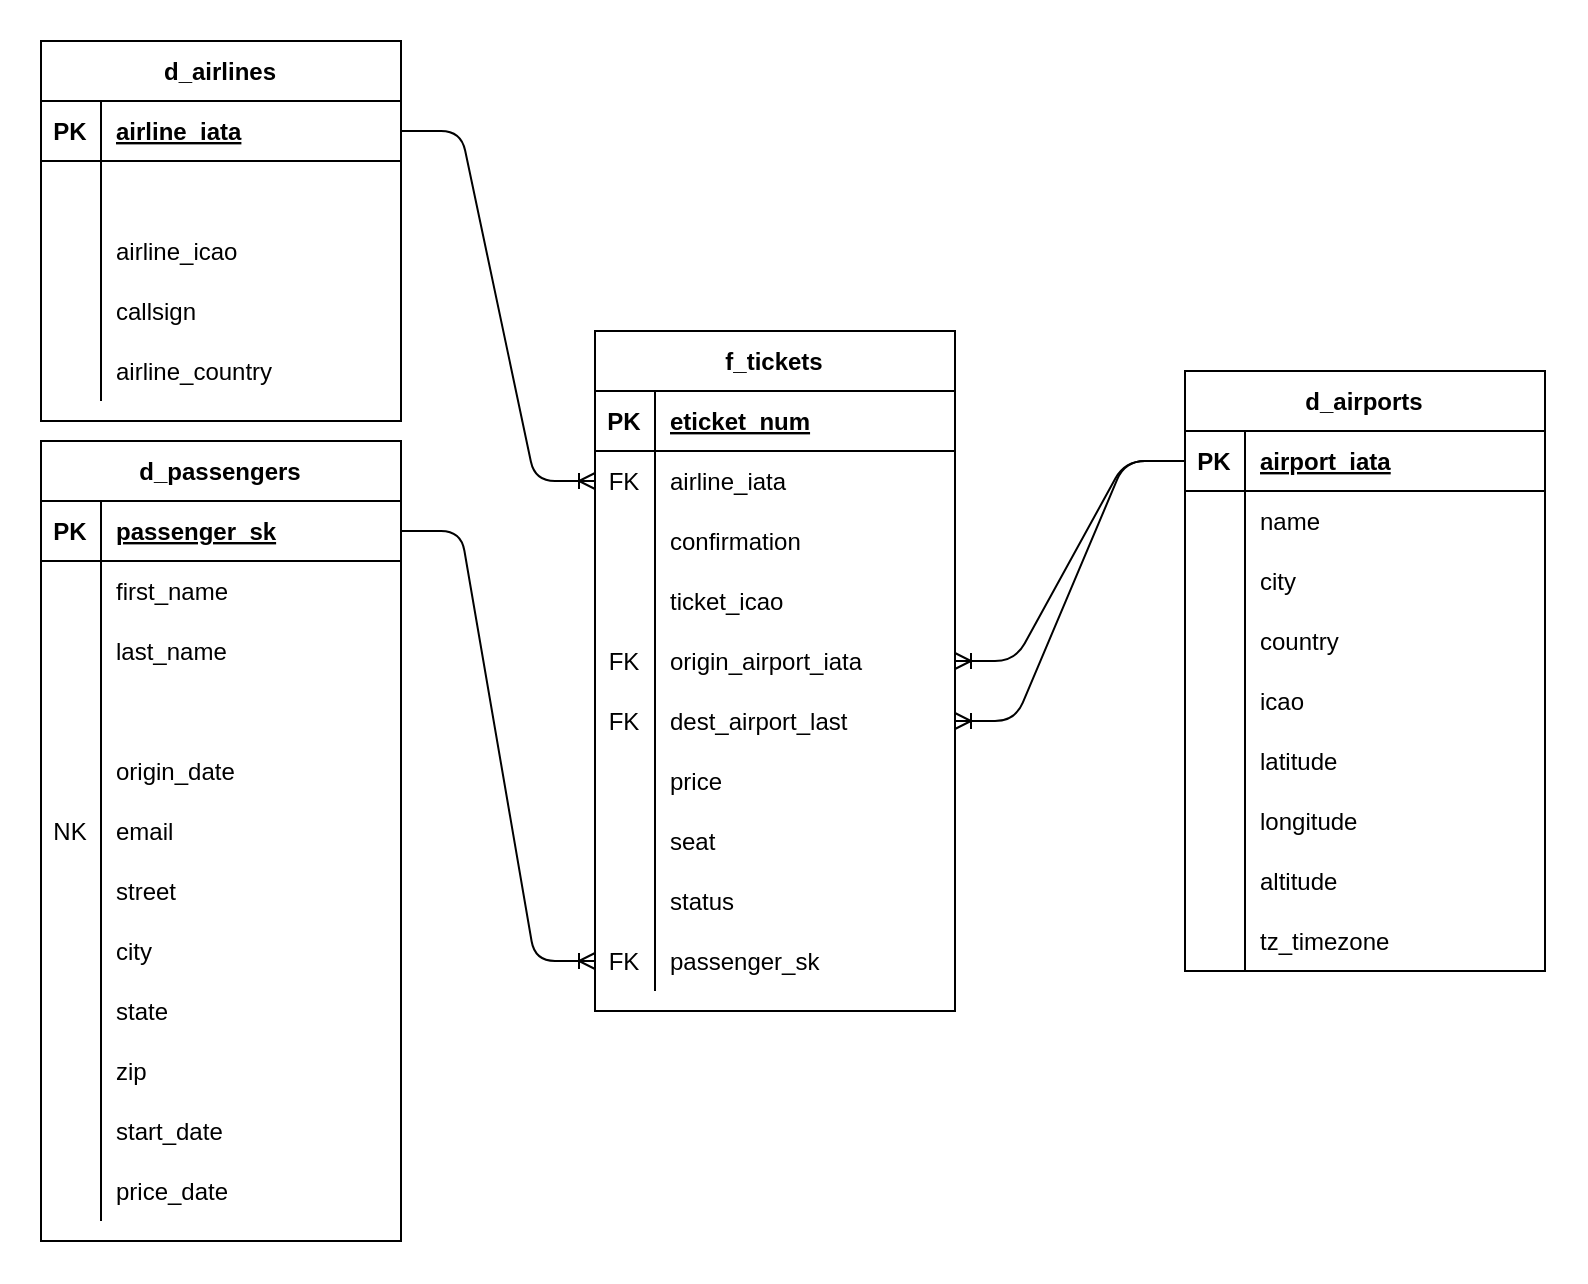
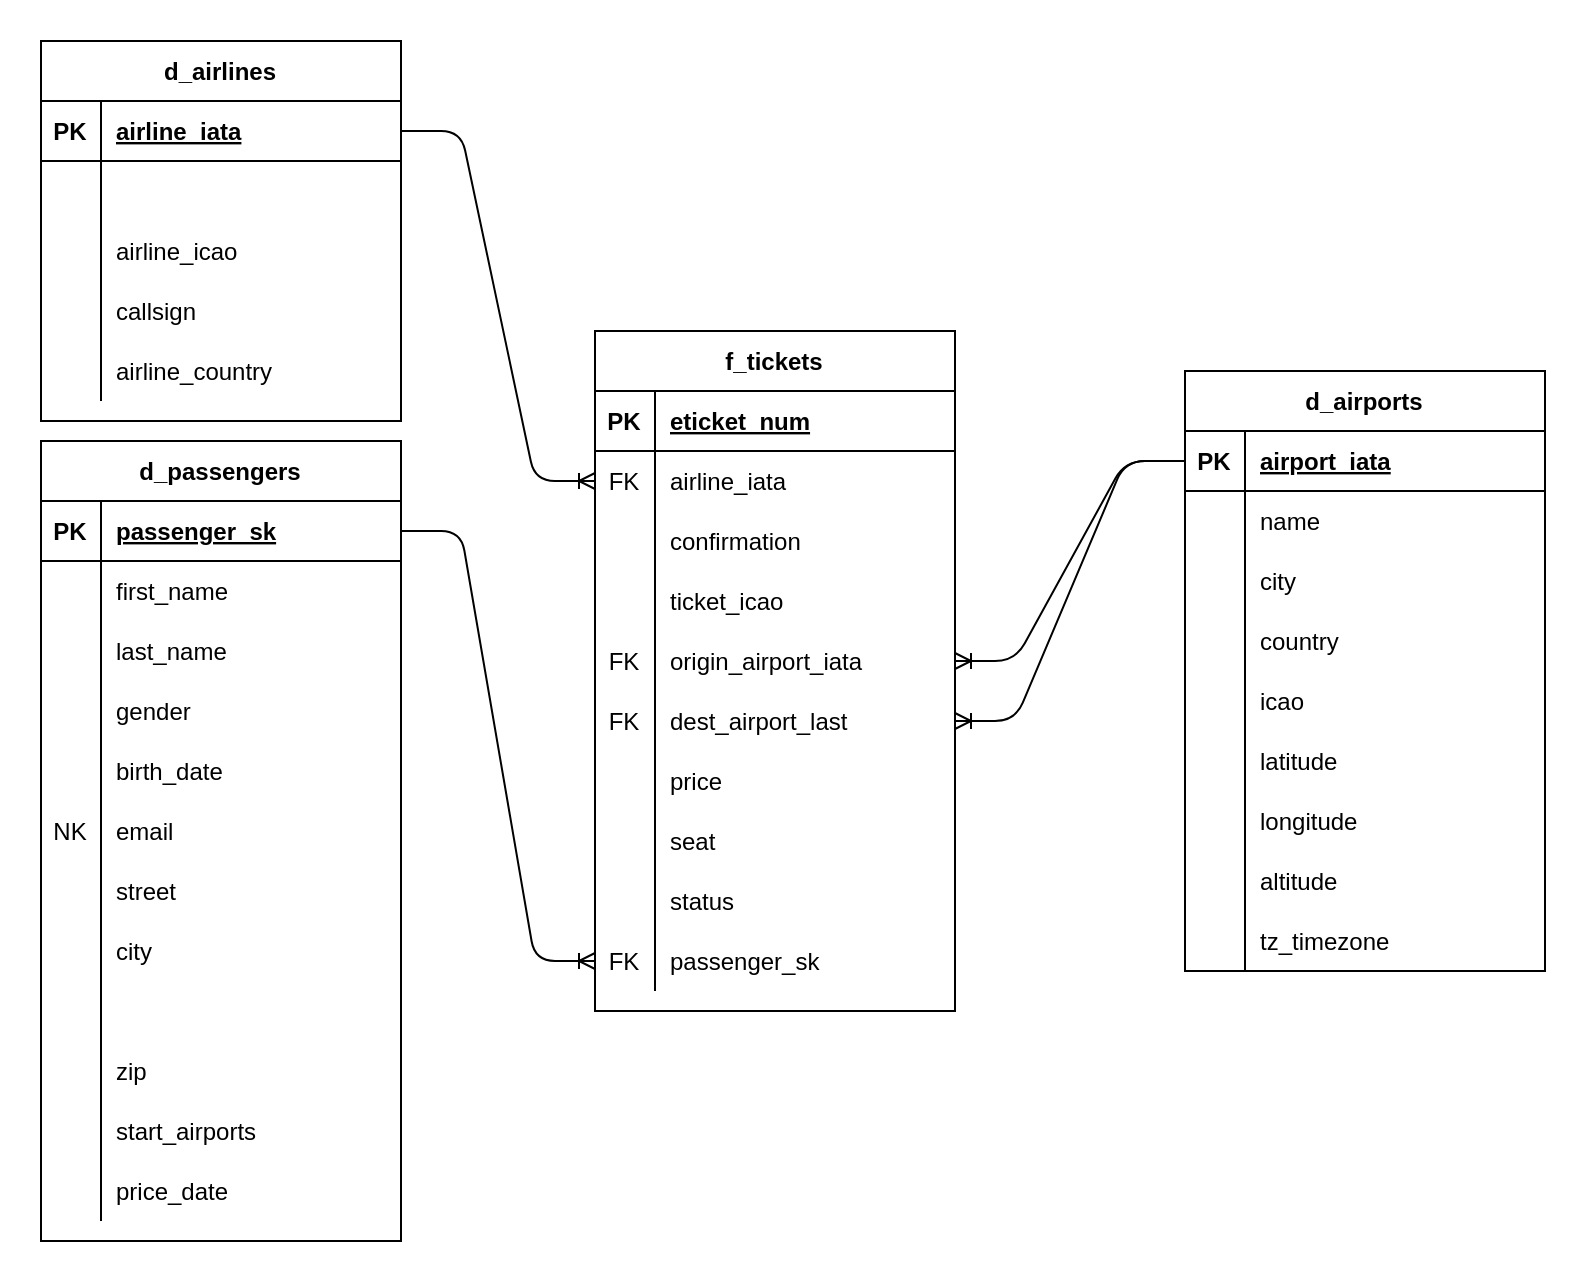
node "gender": added
node "origin_date": label "origin_date" -> "birth_date"
node "state": removed
node "start_date": label "start_date" -> "start_airports"
